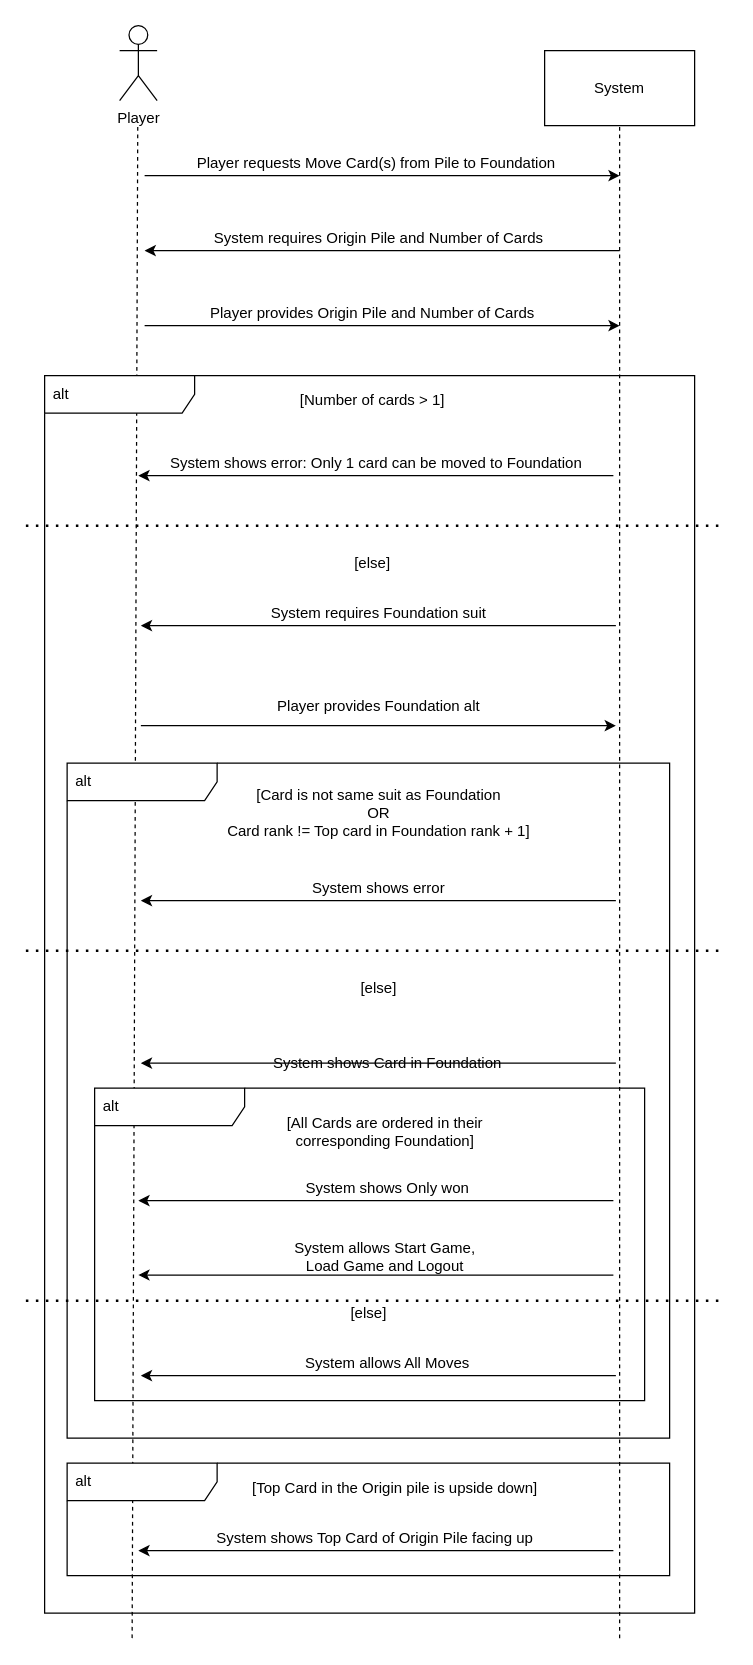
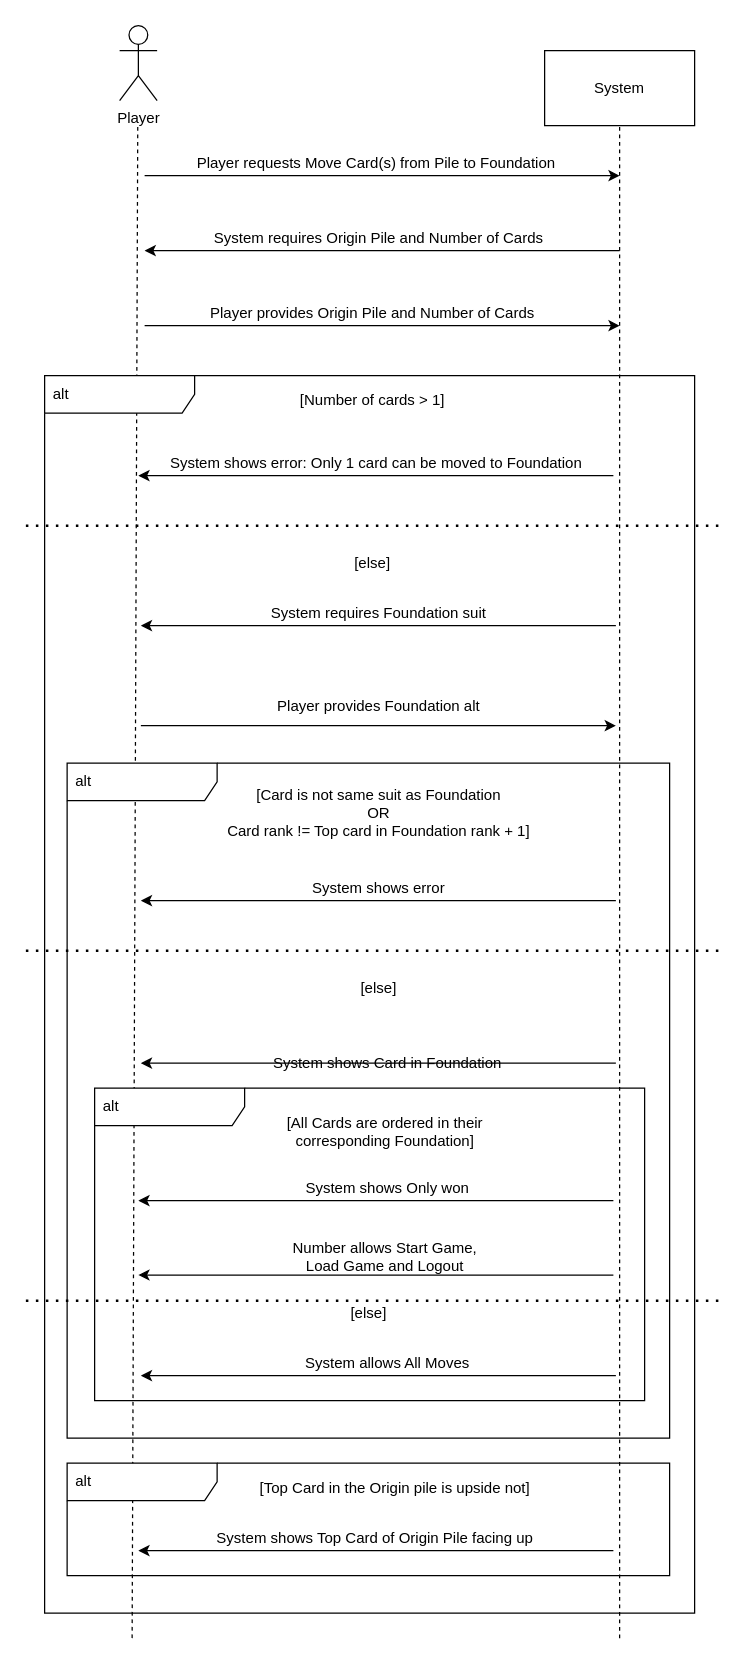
node "System allows Start Game, Load Game and Logout": label "System allows Start Game, Load Game and Logout" -> "Number allows Start Game, Load Game and Logout"
node "[Top Card in the Origin pile is upside down]": label "[Top Card in the Origin pile is upside down]" -> "[Top Card in the Origin pile is upside not]"
